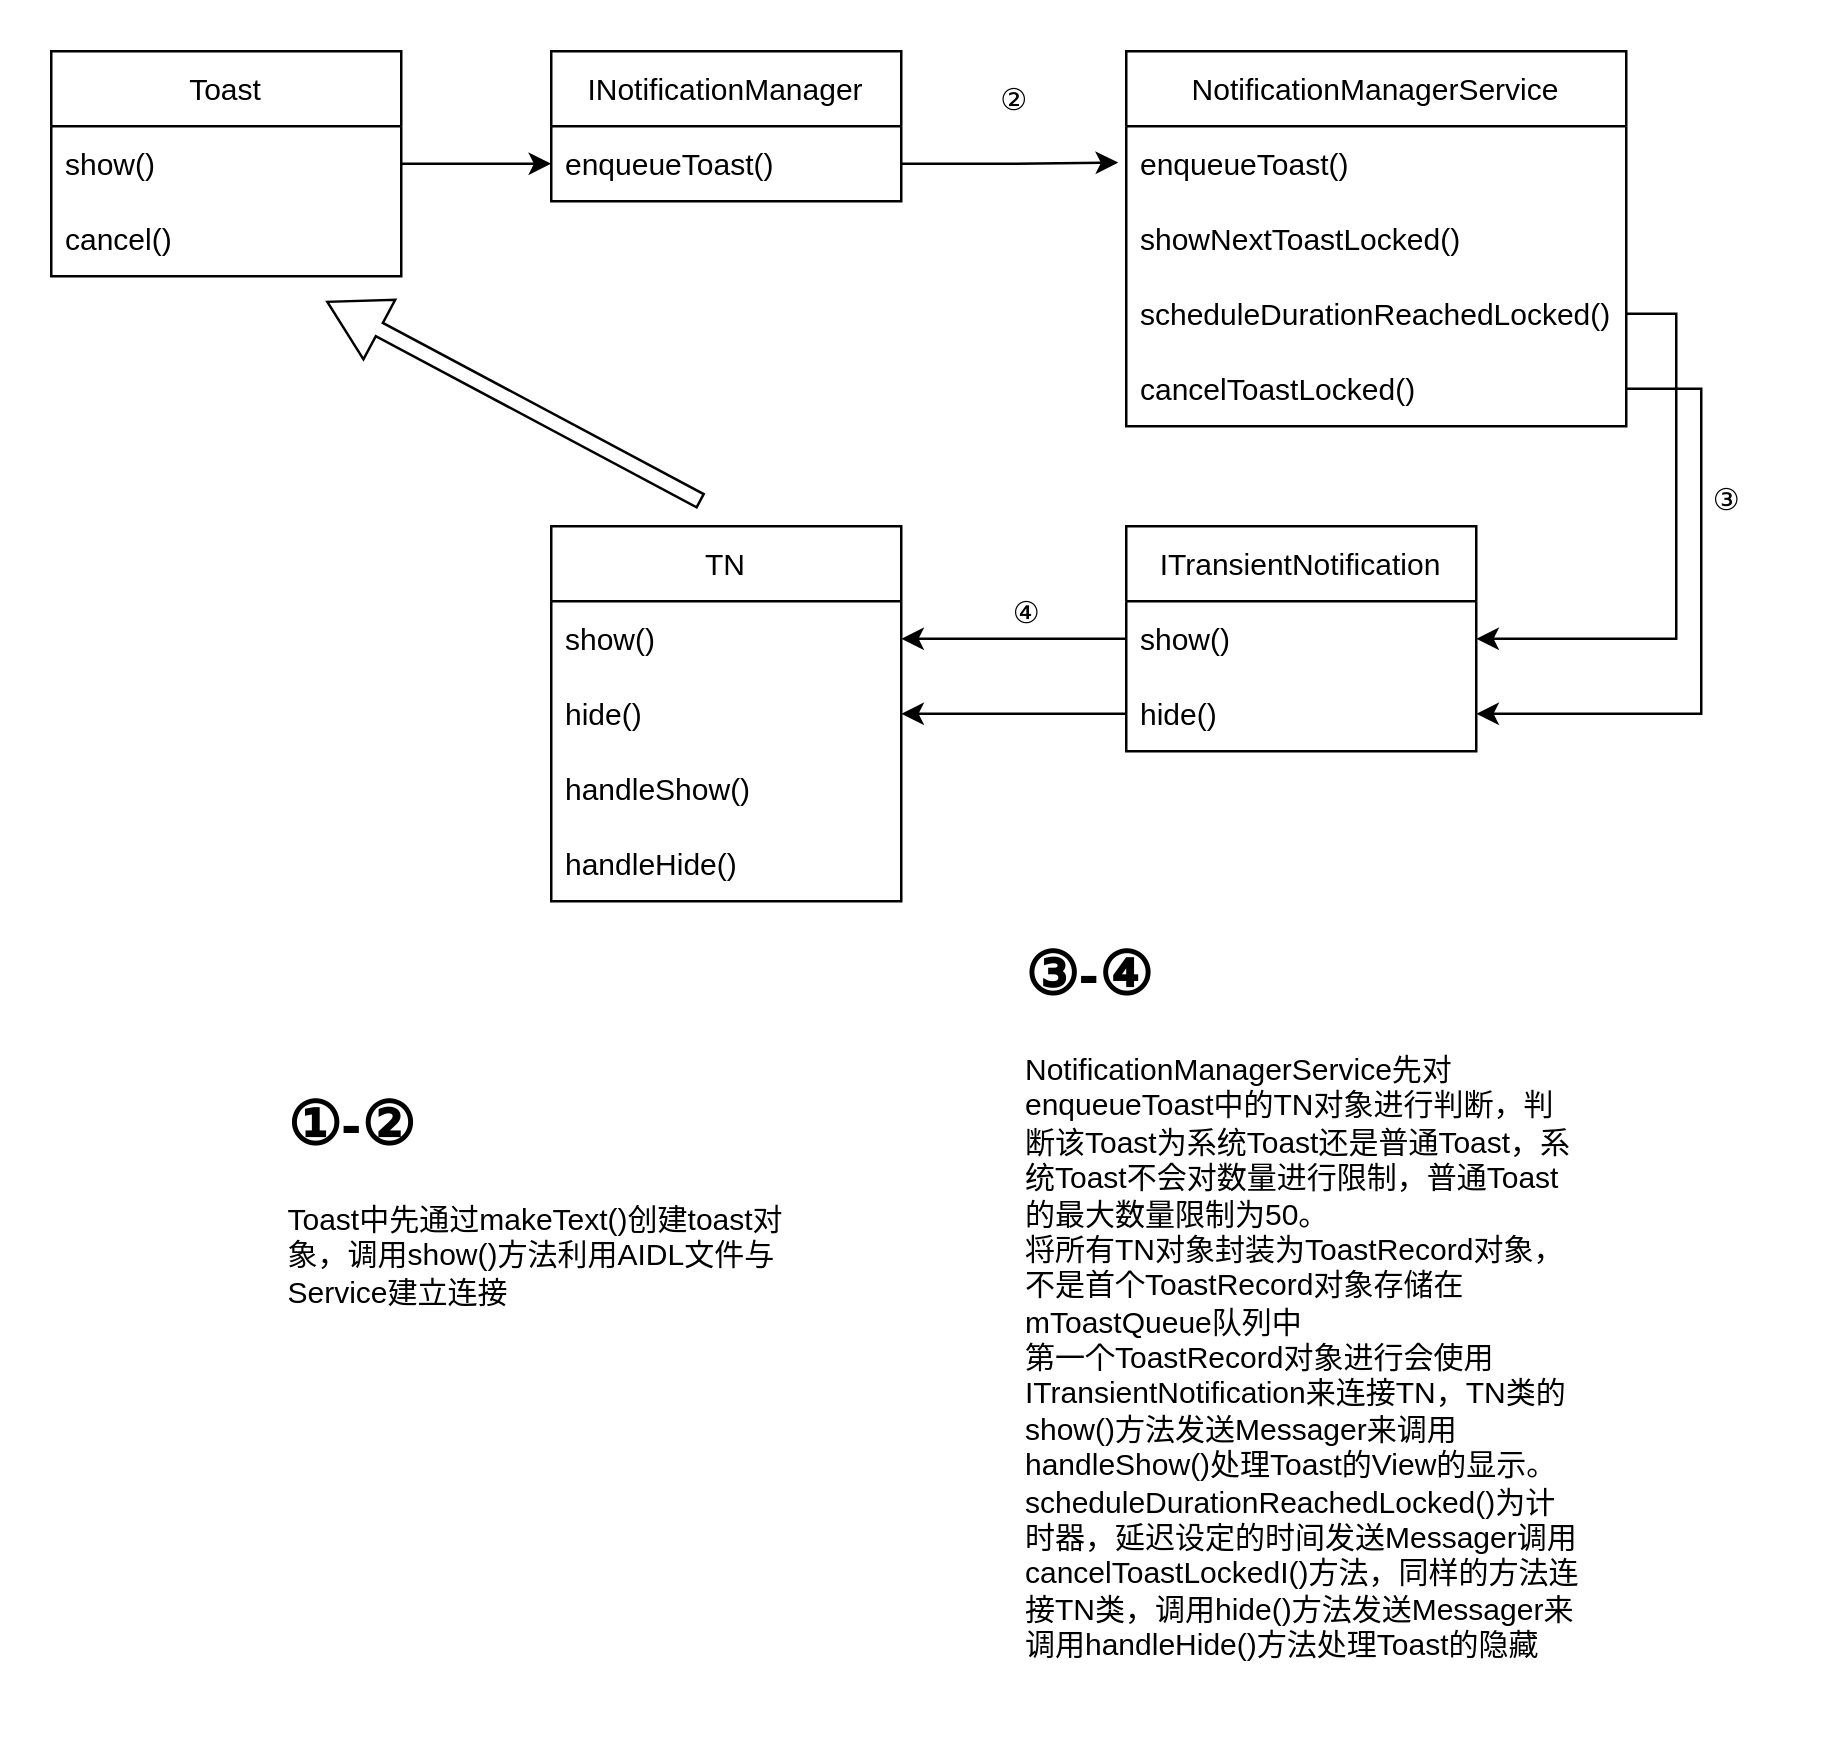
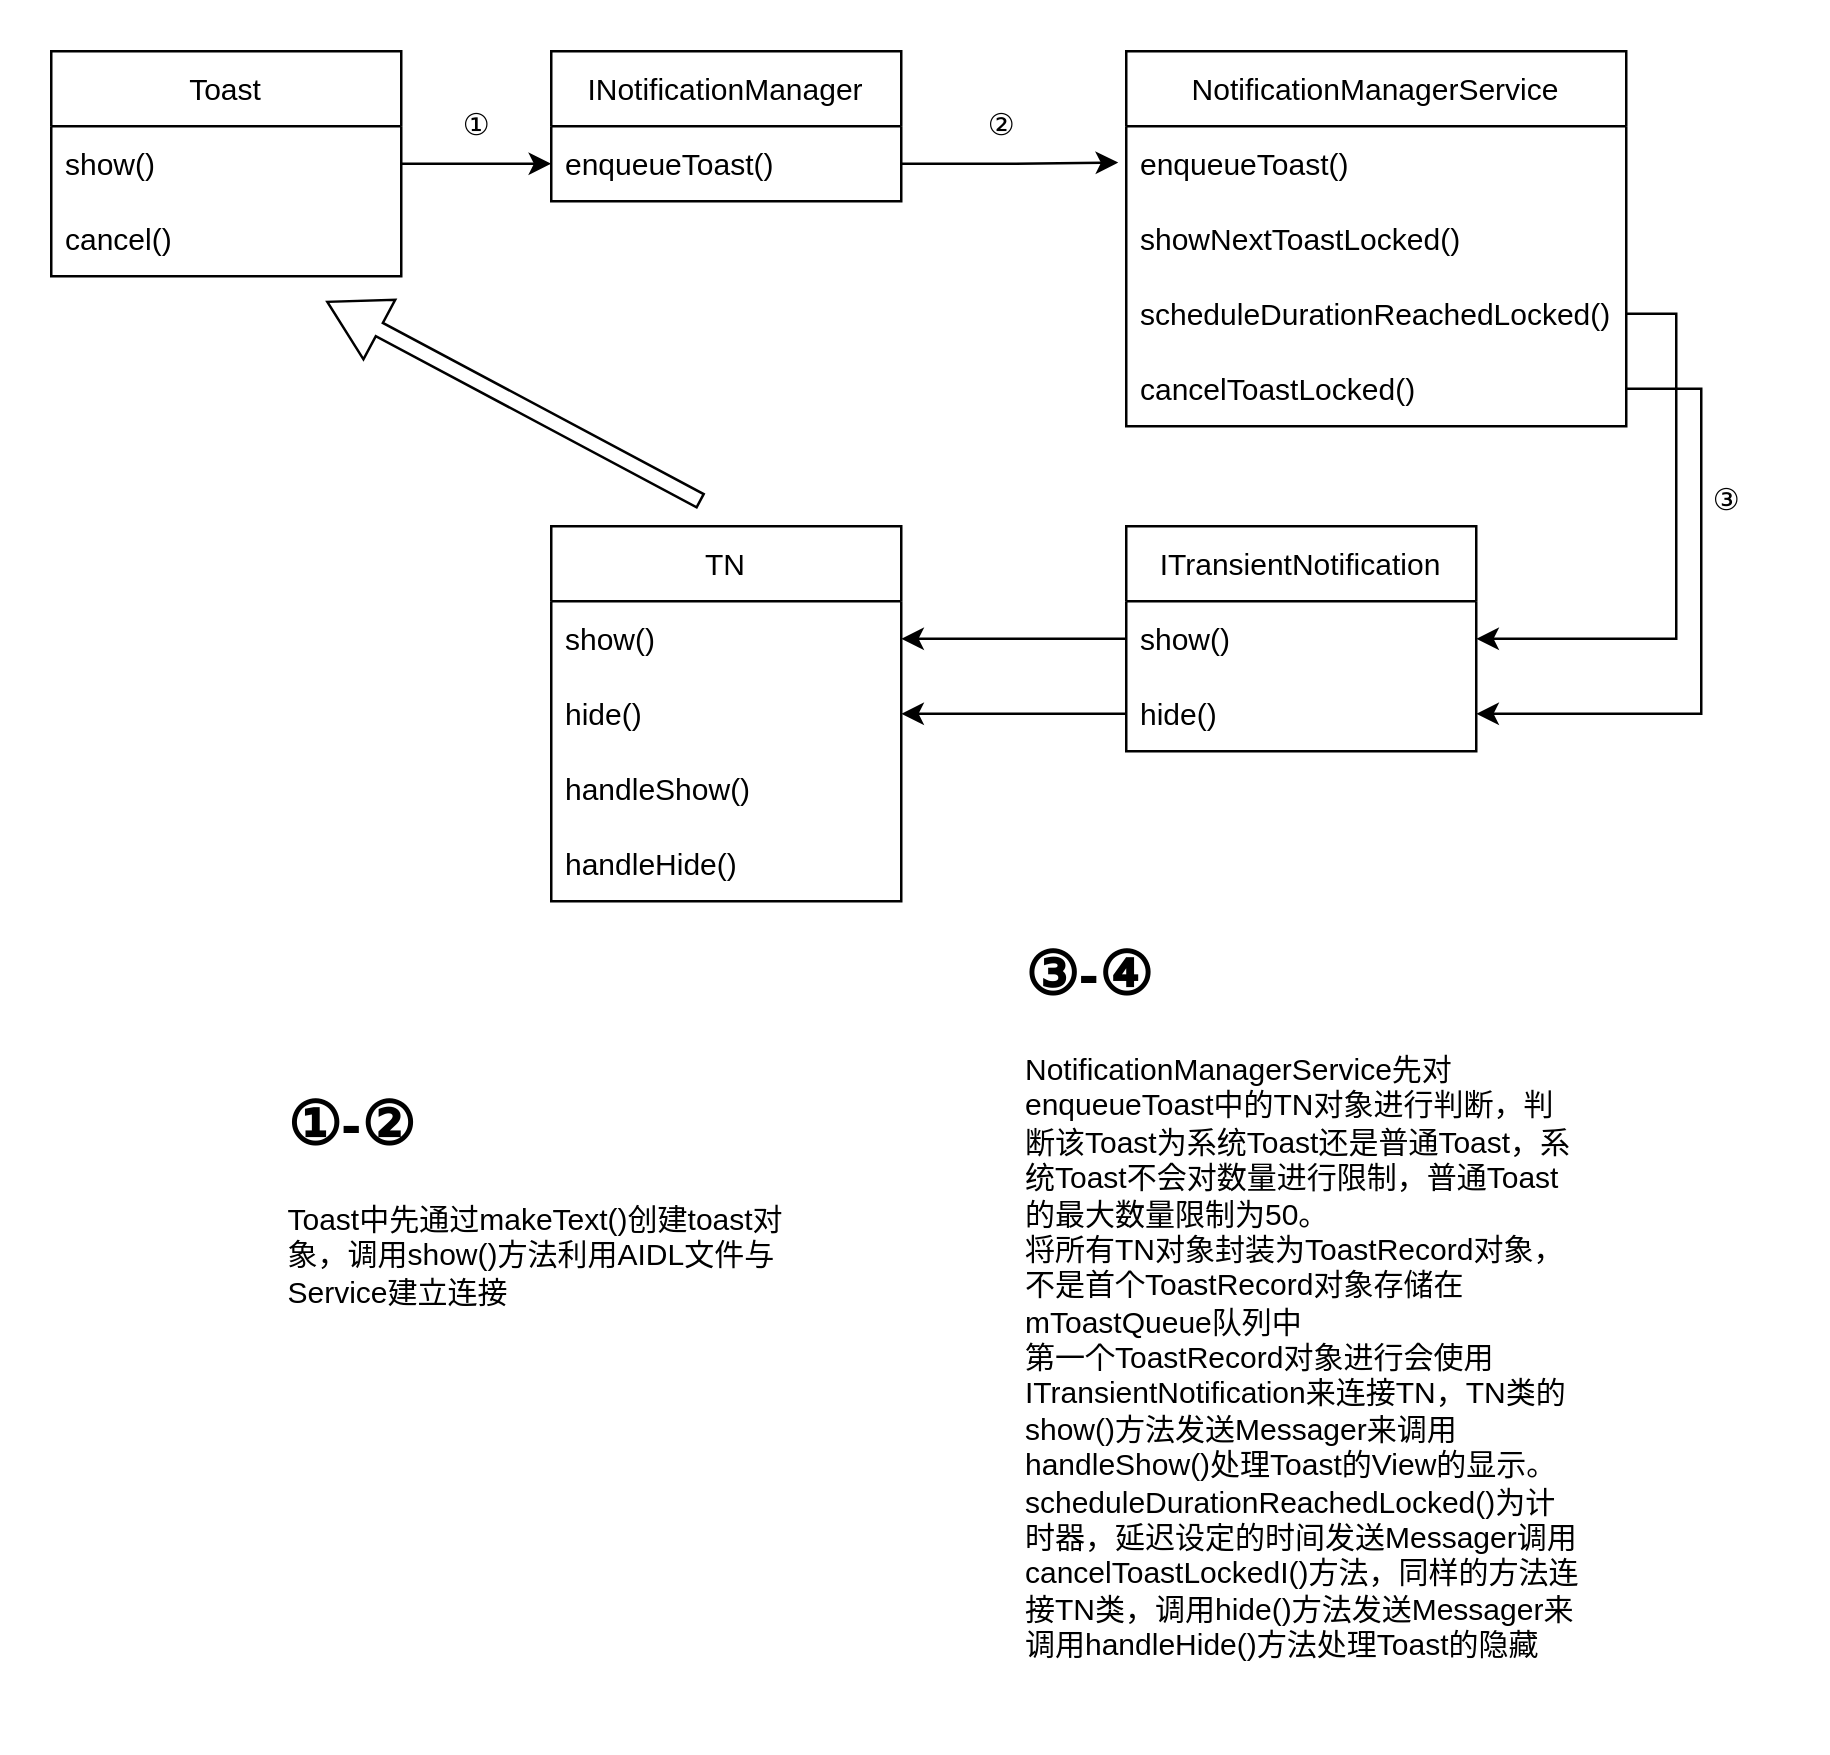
node "②": moved (1014, 101) -> (1001, 126)
node "①": added
node "④": removed
